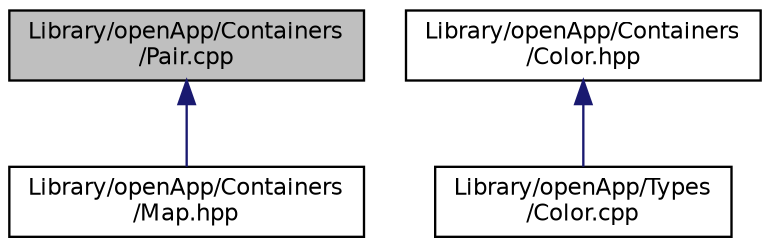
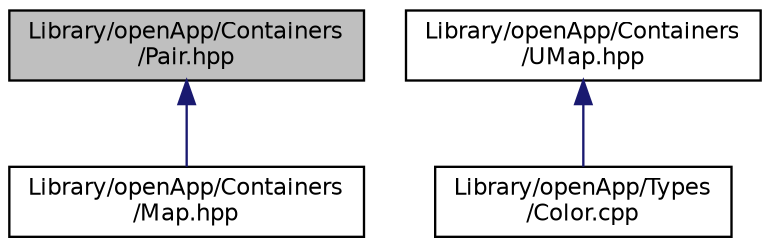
node "Library/openApp/Containers /Pair.cpp": label "Library/openApp/Containers /Pair.cpp" -> "Library/openApp/Containers /Pair.hpp"
node "Library/openApp/Containers /Color.hpp": label "Library/openApp/Containers /Color.hpp" -> "Library/openApp/Containers /UMap.hpp"
